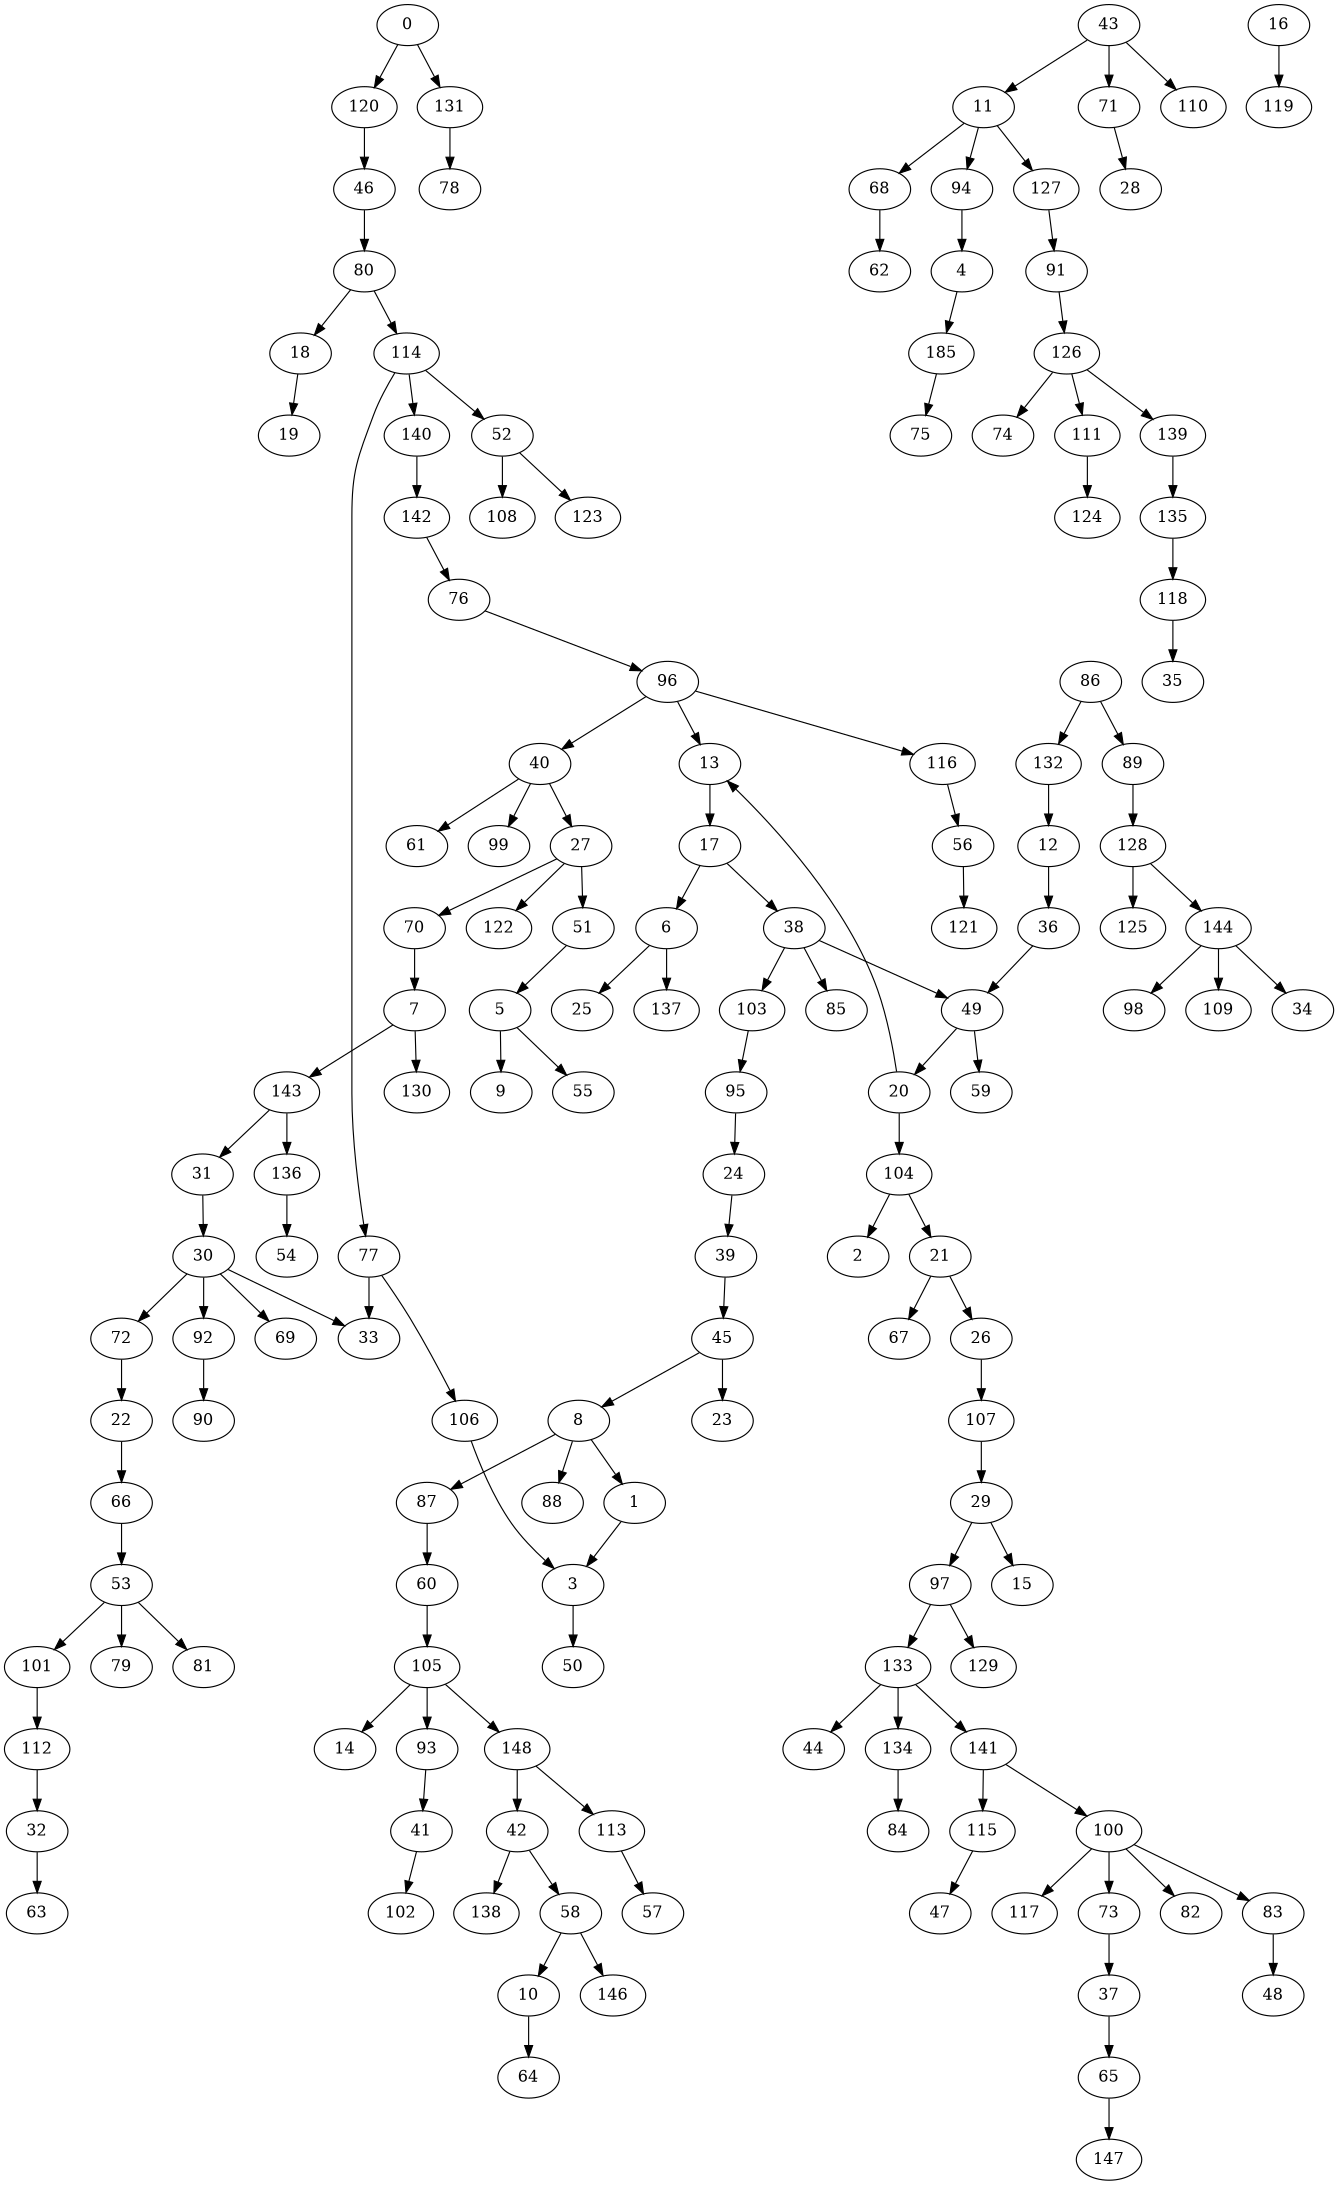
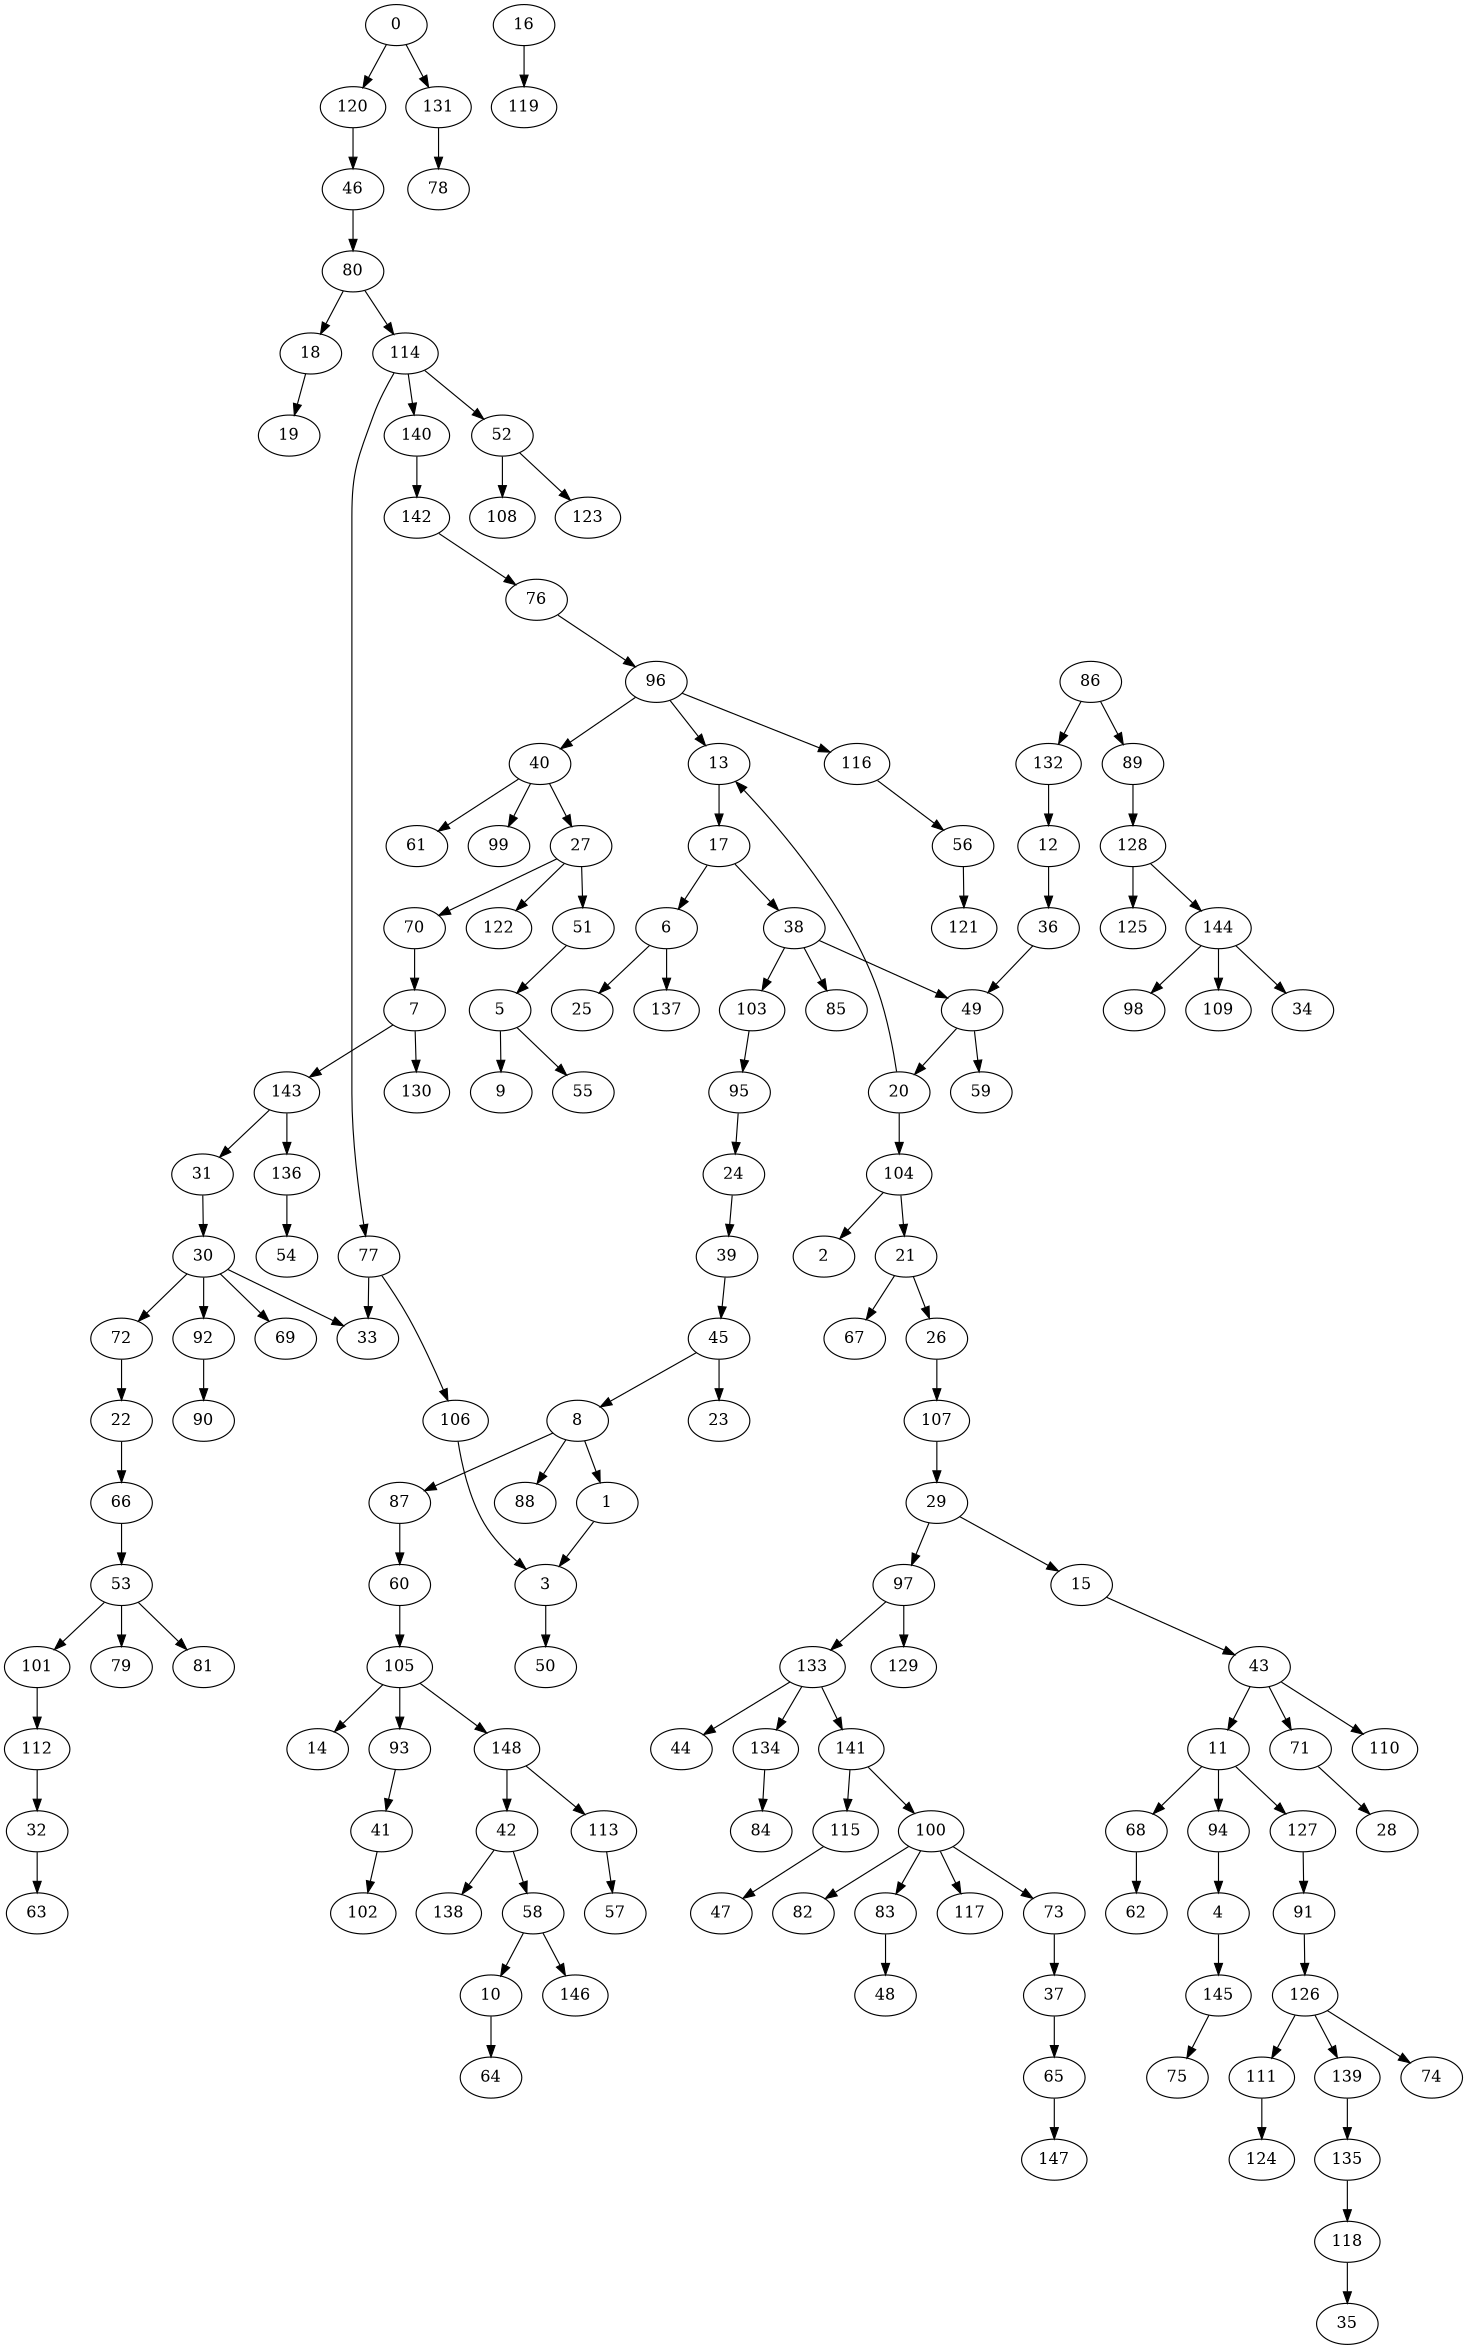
node "185": label "185" -> "145"
edge "15" -> "43": added
